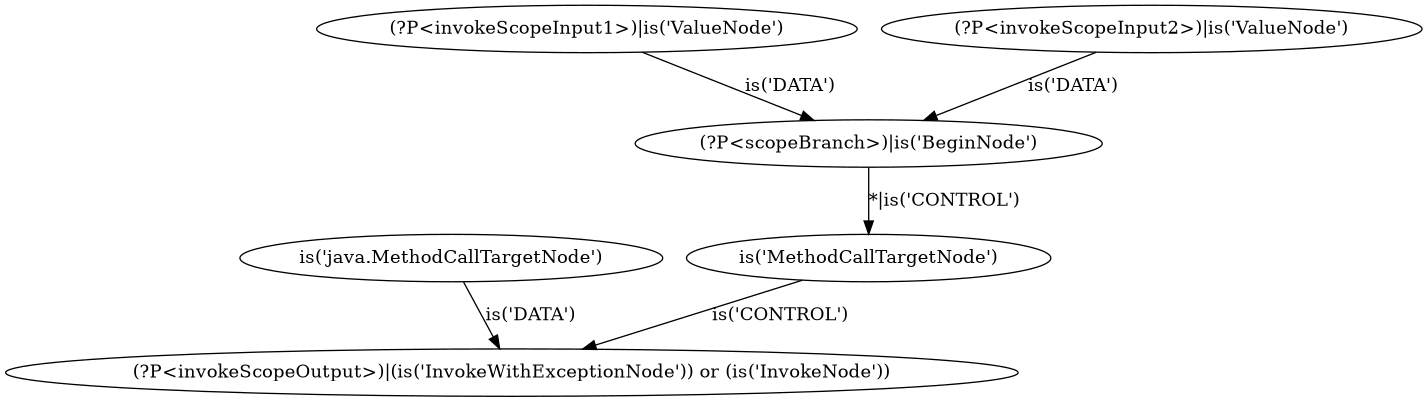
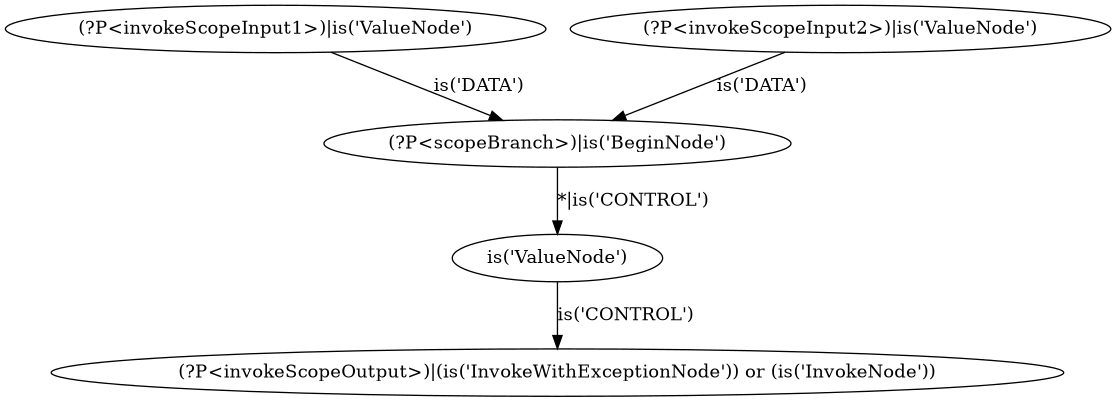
node "is('java.MethodCallTargetNode')": removed
node "is('MethodCallTargetNode')": label "is('MethodCallTargetNode')" -> "is('ValueNode')"
